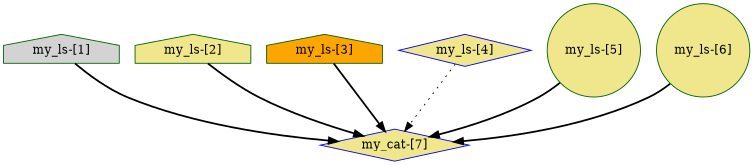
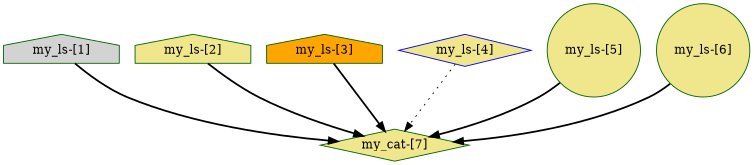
node "my_cat-[7]": color blue -> darkgreen
